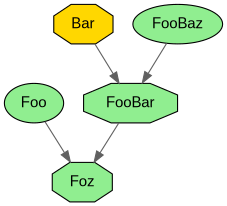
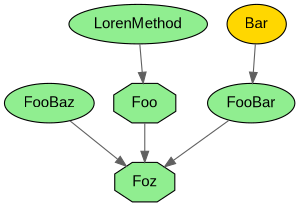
node "Bar": shape octagon -> ellipse
node "LorenMethod": added
edge "FooBaz" -> "FooBar": now "FooBaz" -> "Foz"
node "Foo": shape ellipse -> octagon
node "FooBar": shape octagon -> ellipse
